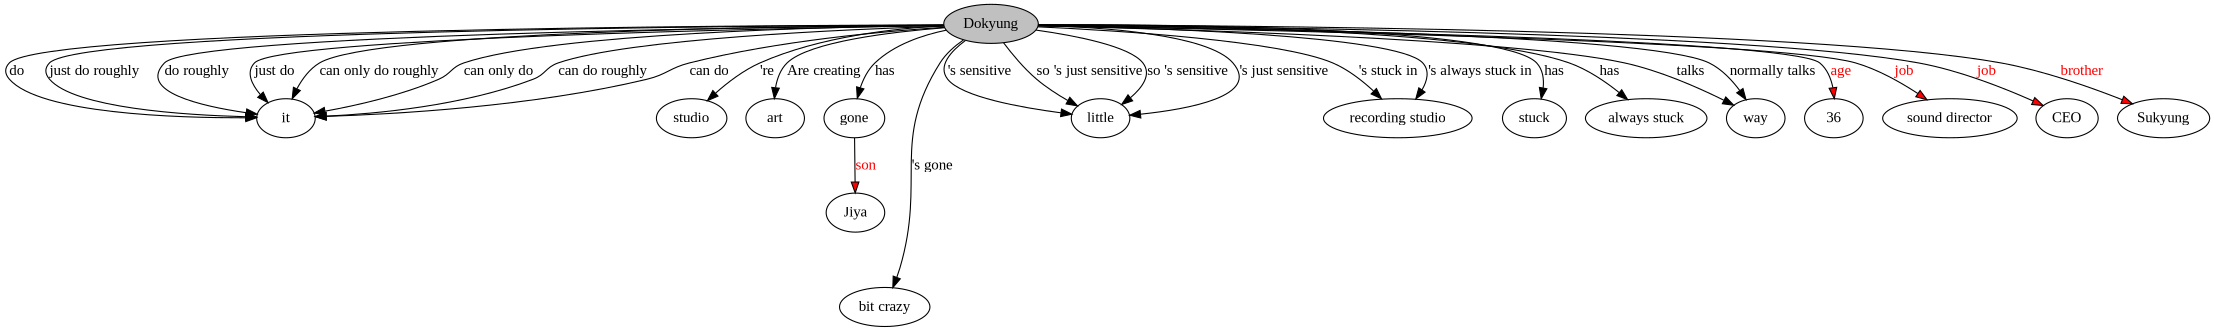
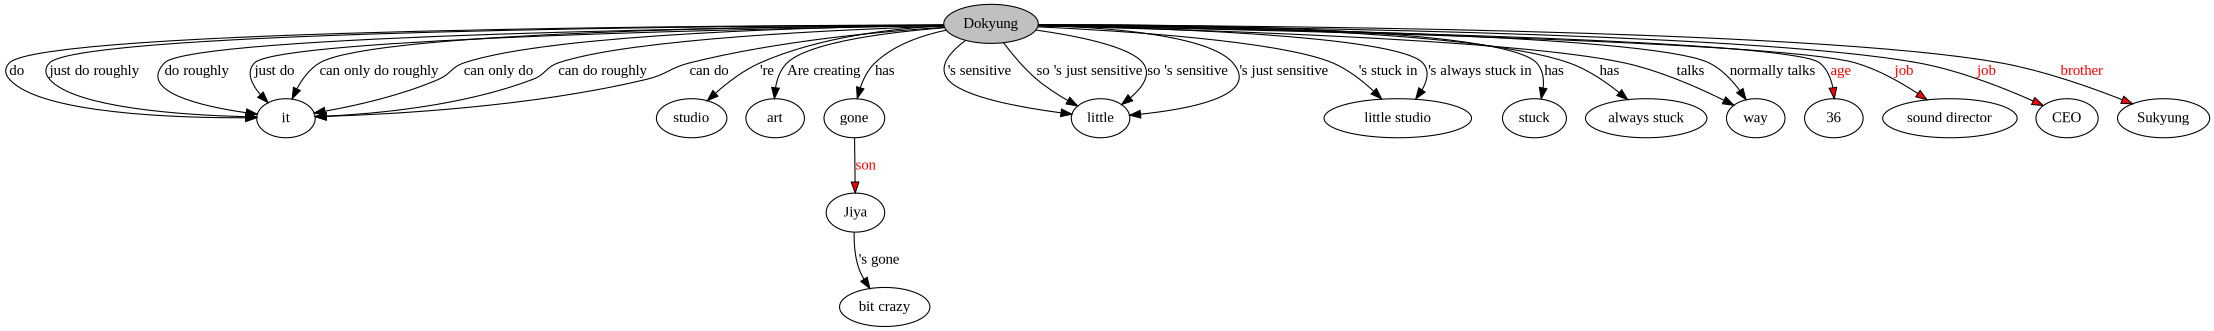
node "recording studio": label "recording studio" -> "little studio"
edge "Dokyung" -> "bit crazy": now "Jiya" -> "bit crazy"
